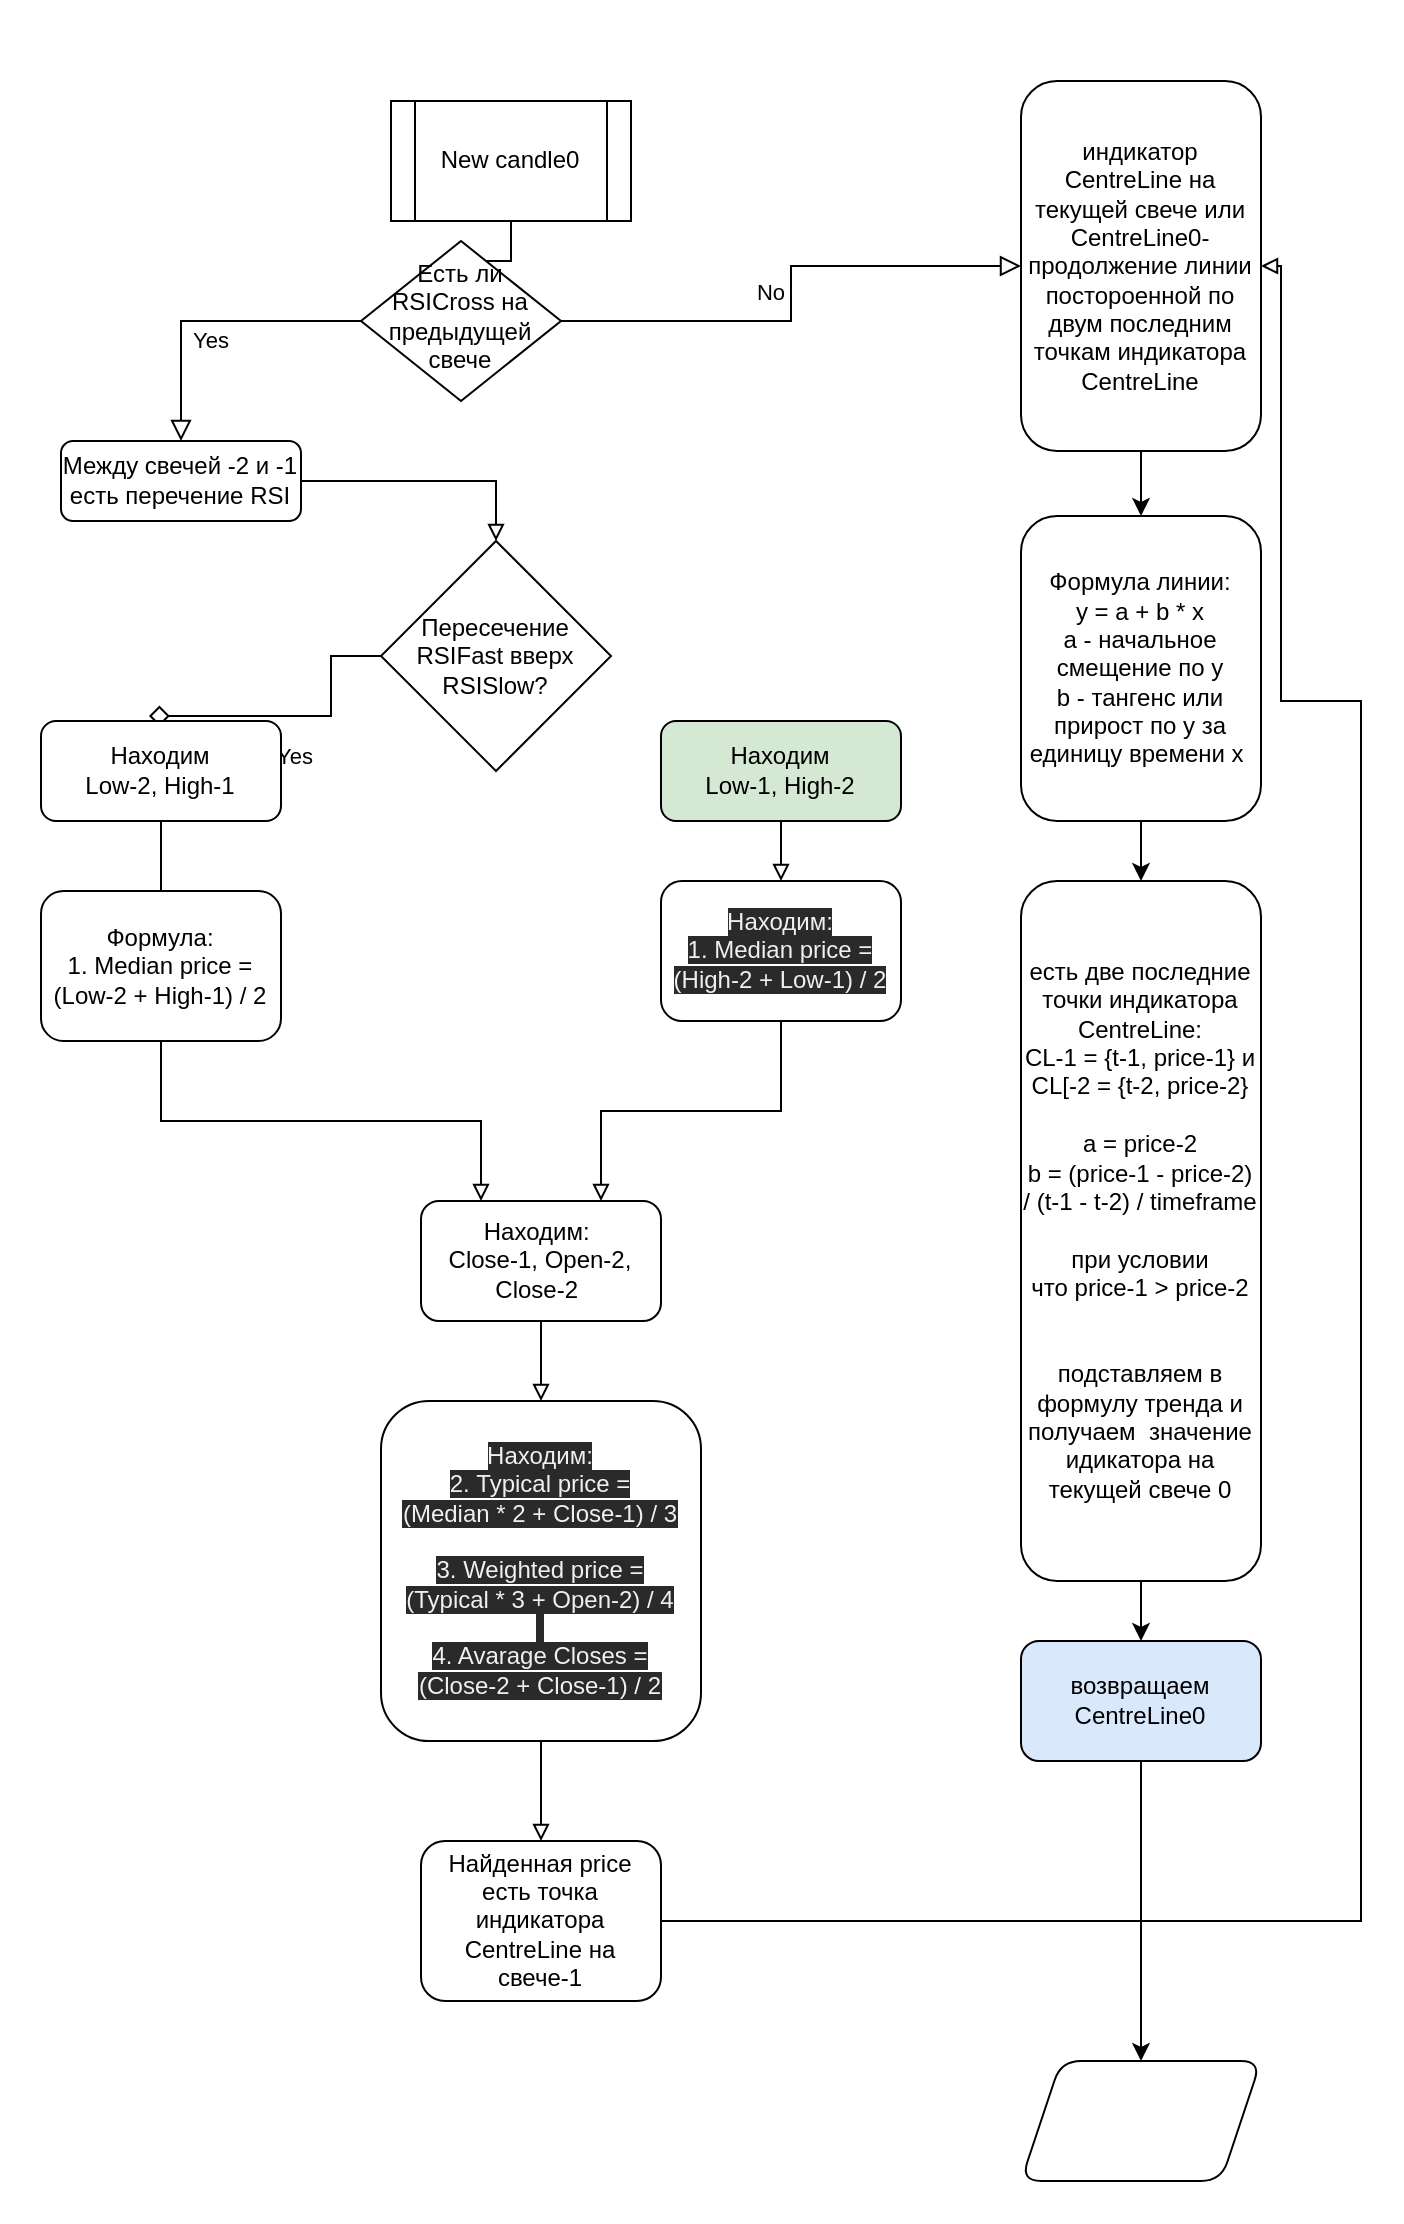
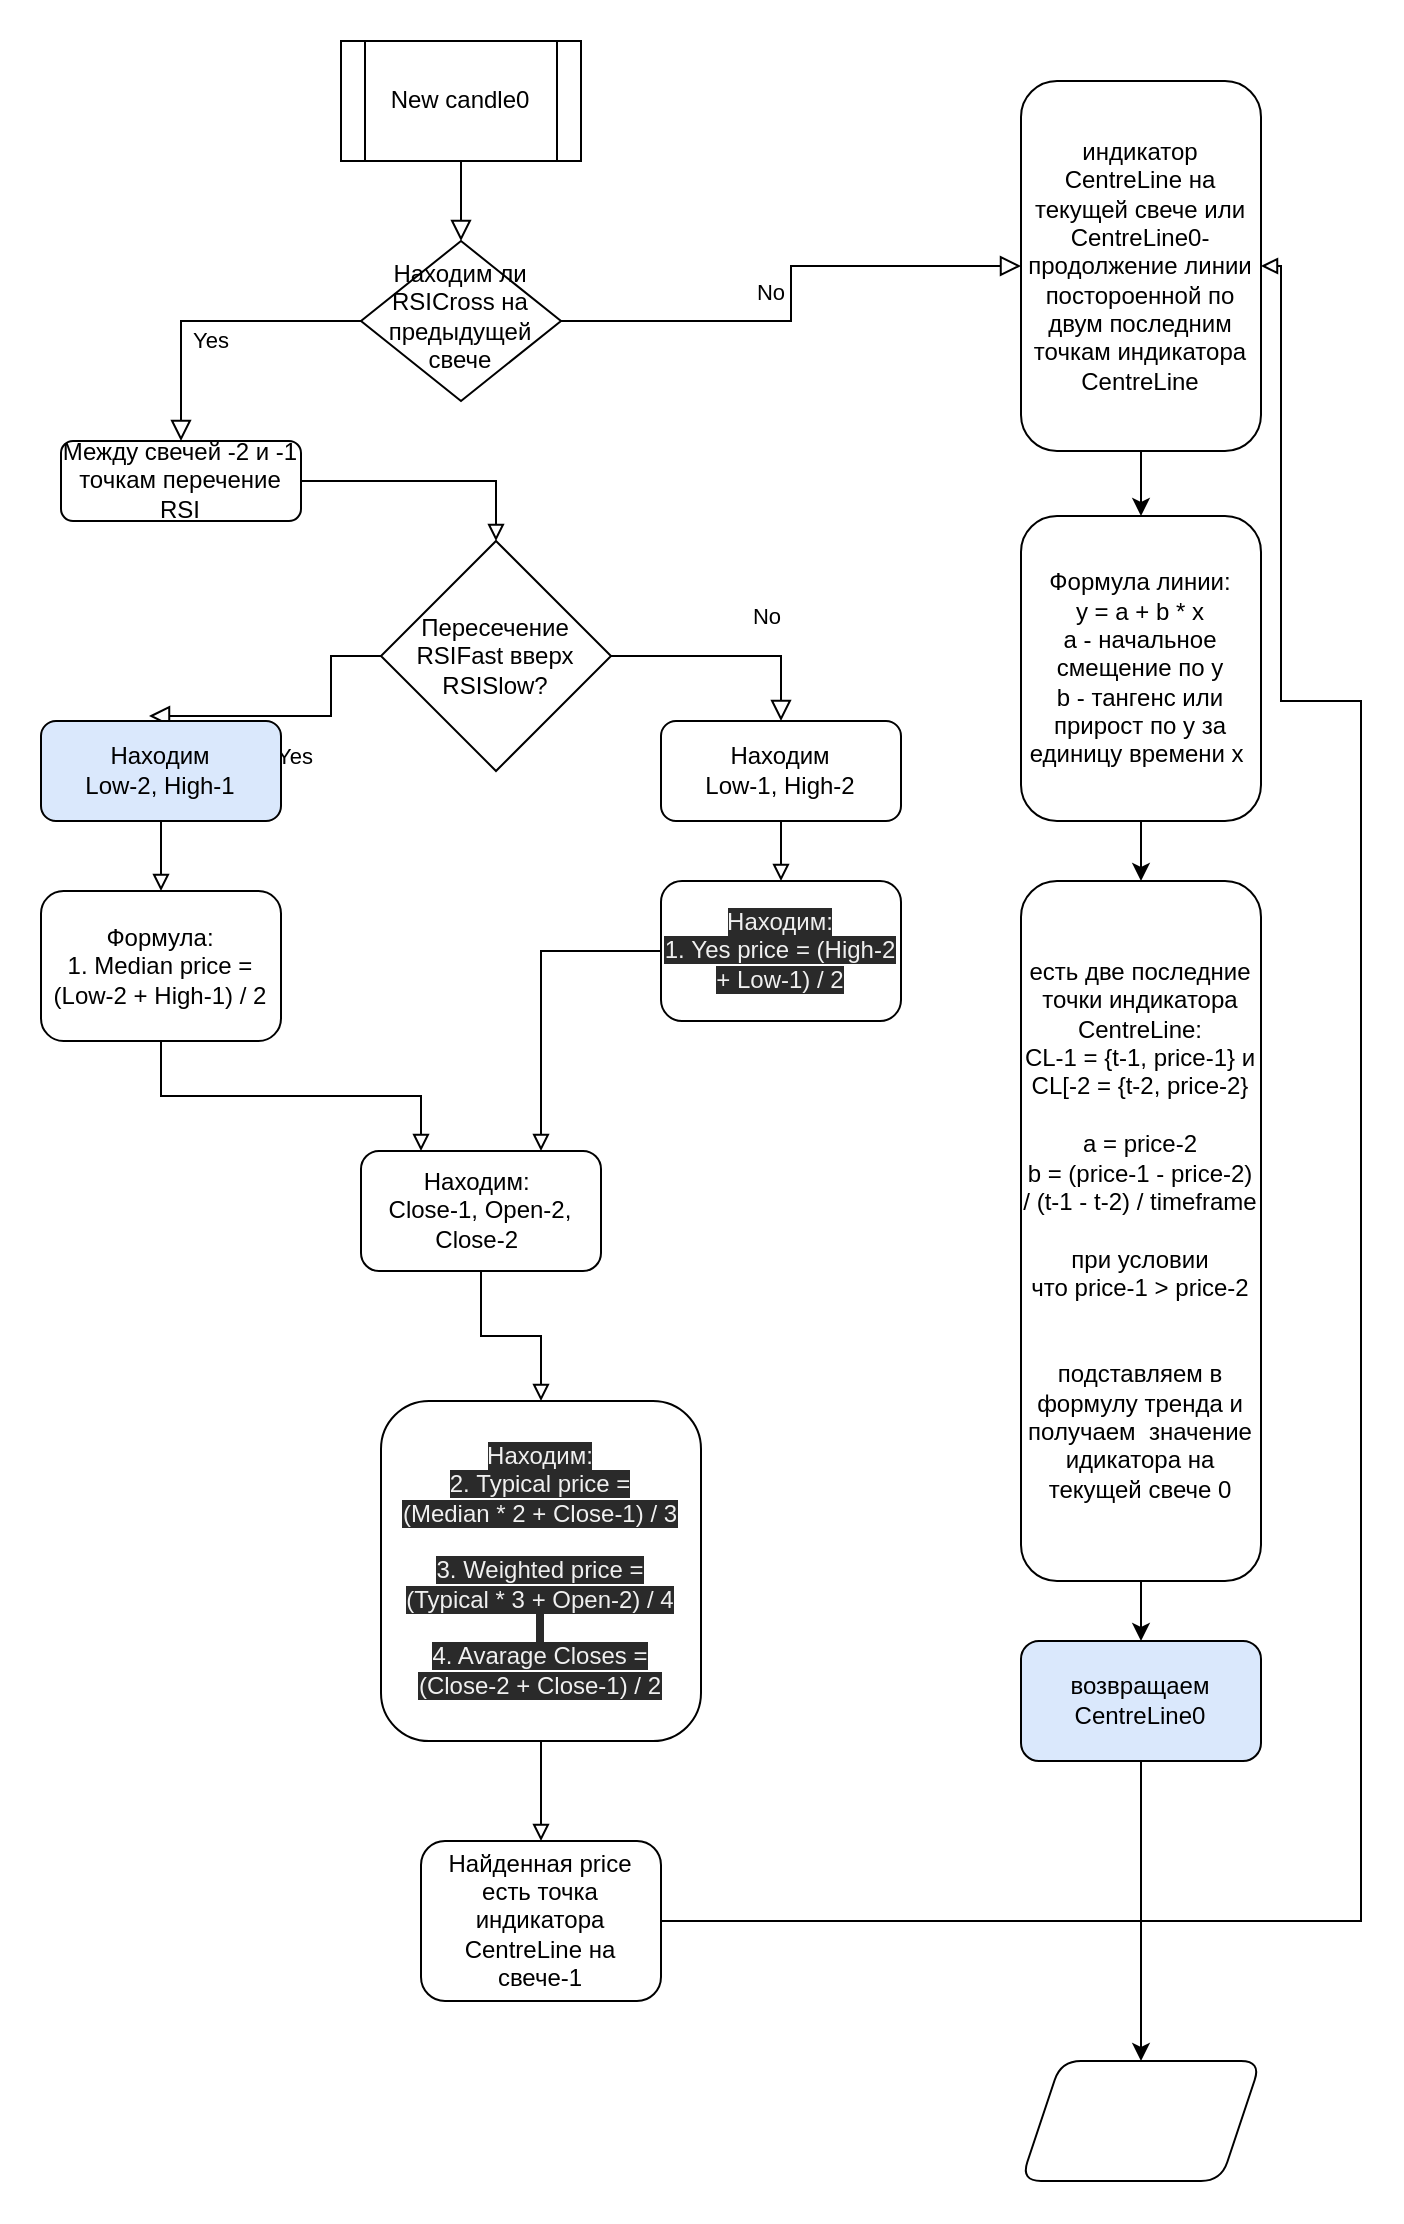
node "New candle0": moved (511, 161) -> (461, 101)
node "Есть ли RSICross на предыдущей свече": label "Есть ли RSICross на предыдущей свече" -> "Находим ли RSICross на предыдущей свече"
node "Между свечей -2 и -1 есть перечение RSI": label "Между свечей -2 и -1 есть перечение RSI" -> "Между свечей -2 и -1 точкам перечение RSI"
edge "Пересечение RSIFast вверх RSISlow?" -> "Находим Low-1, High-2": added, label "No"
edge "Пересечение RSIFast вверх RSISlow?" -> "Находим Low-2, High-1": arrowhead diamond -> block
node "Находим Low-2, High-1": fillcolor #ffffff -> #dae8fc
node "Находим Low-1, High-2": fillcolor #d5e8d4 -> #ffffff
edge "Находим Low-2, High-1" -- "Формула: 1. Median price = (Low-2 + High-1) / 2": arrowhead none -> block
node "Находим:1. Median price = (High-2 + Low-1) / 2": label "Находим:1. Median price = (High-2 + Low-1) / 2" -> "Находим:1. Yes price = (High-2 + Low-1) / 2"
node "Находим: Close-1, Open-2, Close-2": moved (541, 1261) -> (481, 1211)
